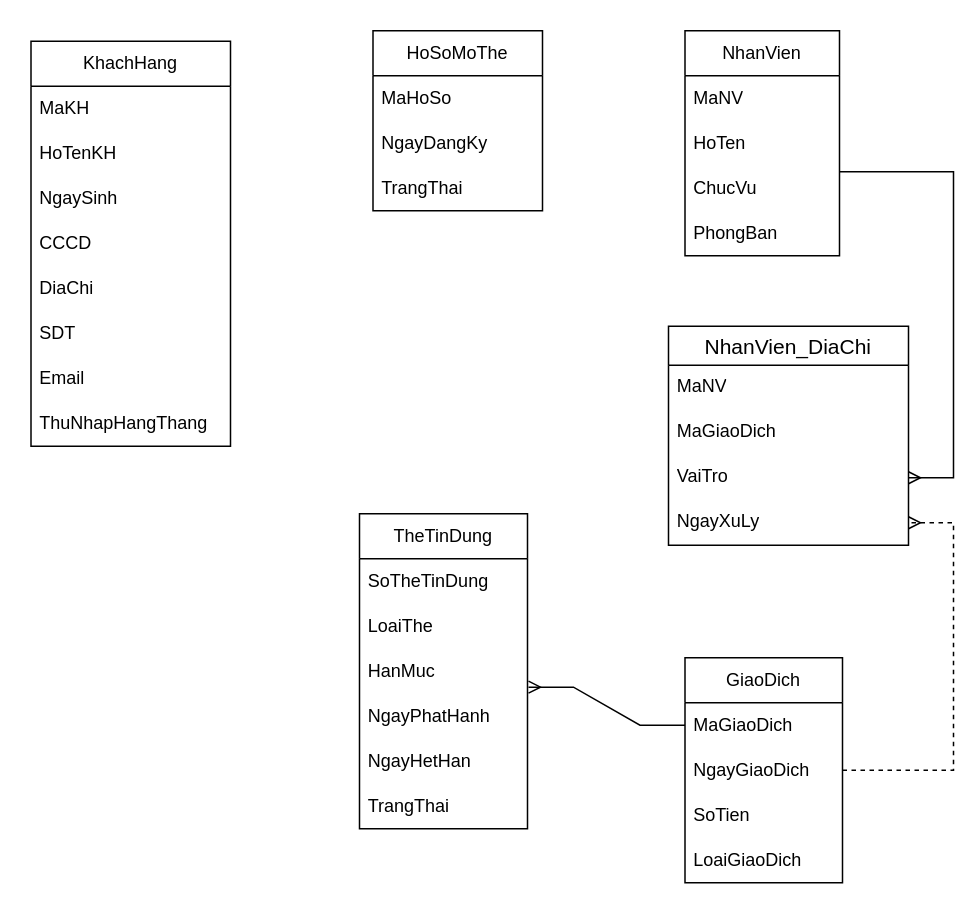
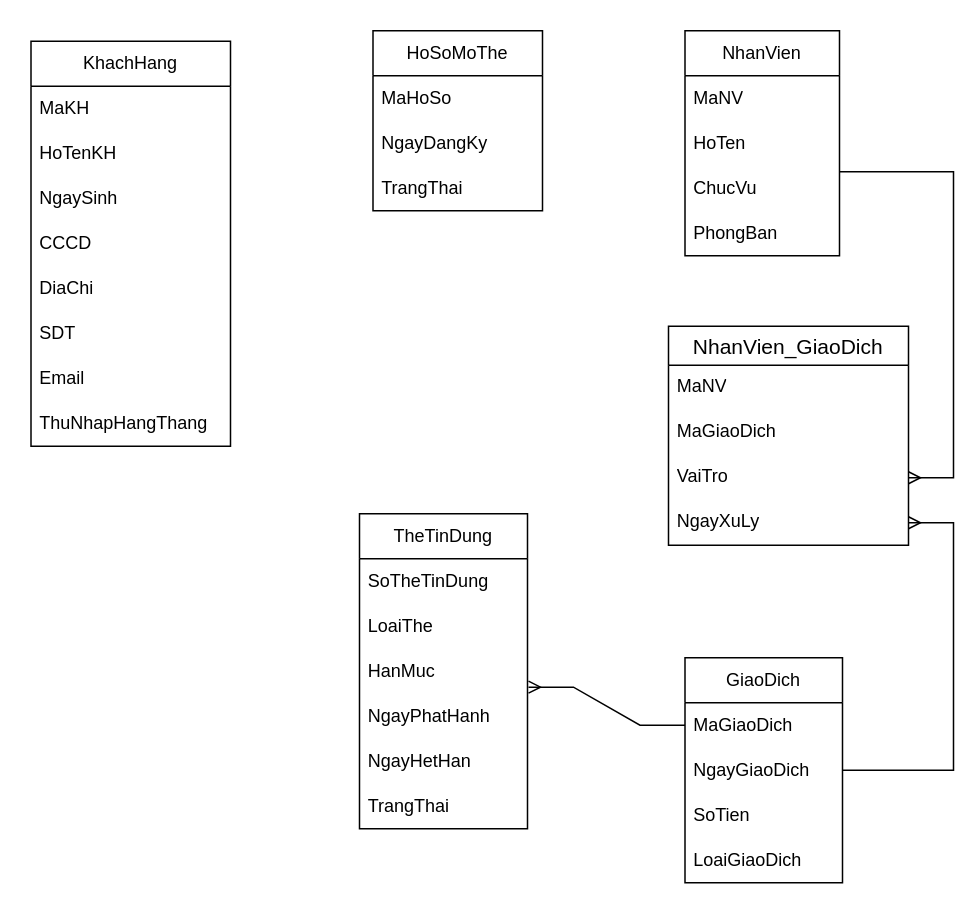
node "NhanVien_DiaChi": label "NhanVien_DiaChi" -> "NhanVien_GiaoDich"
edge "GiaoDich" -> "NgayXuLy": style dashed -> solid
